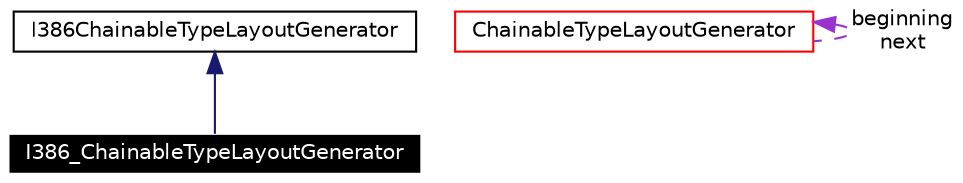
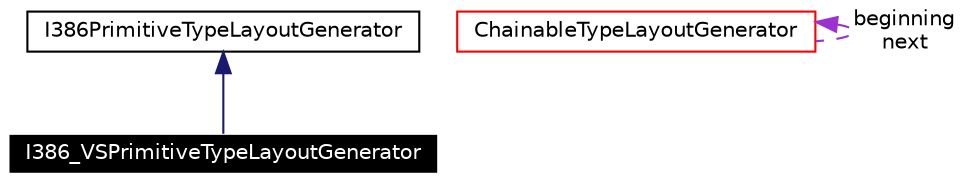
node "I386ChainableTypeLayoutGenerator": label "I386ChainableTypeLayoutGenerator" -> "I386PrimitiveTypeLayoutGenerator"
node "I386_ChainableTypeLayoutGenerator": label "I386_ChainableTypeLayoutGenerator" -> "I386_VSPrimitiveTypeLayoutGenerator"
